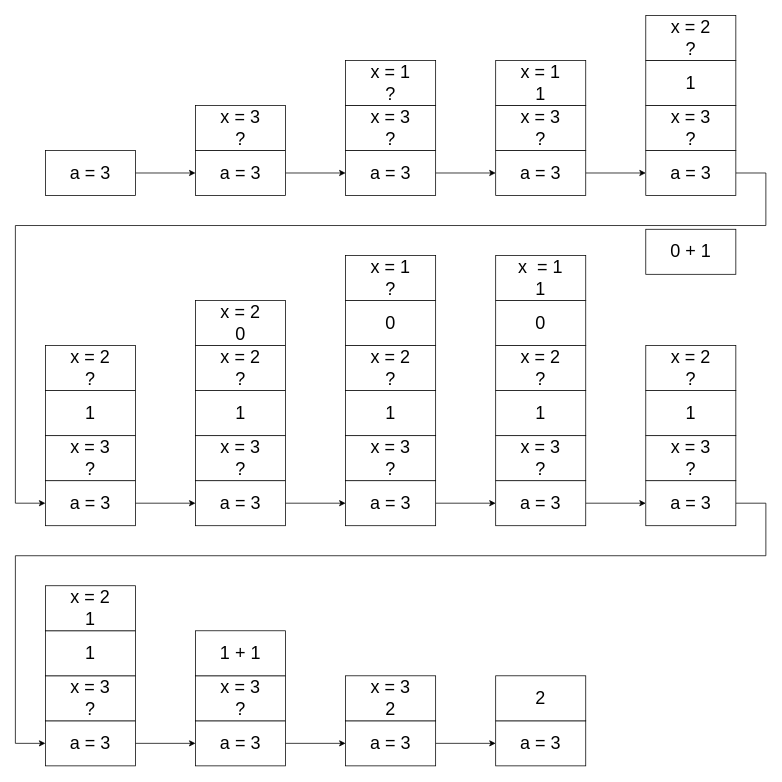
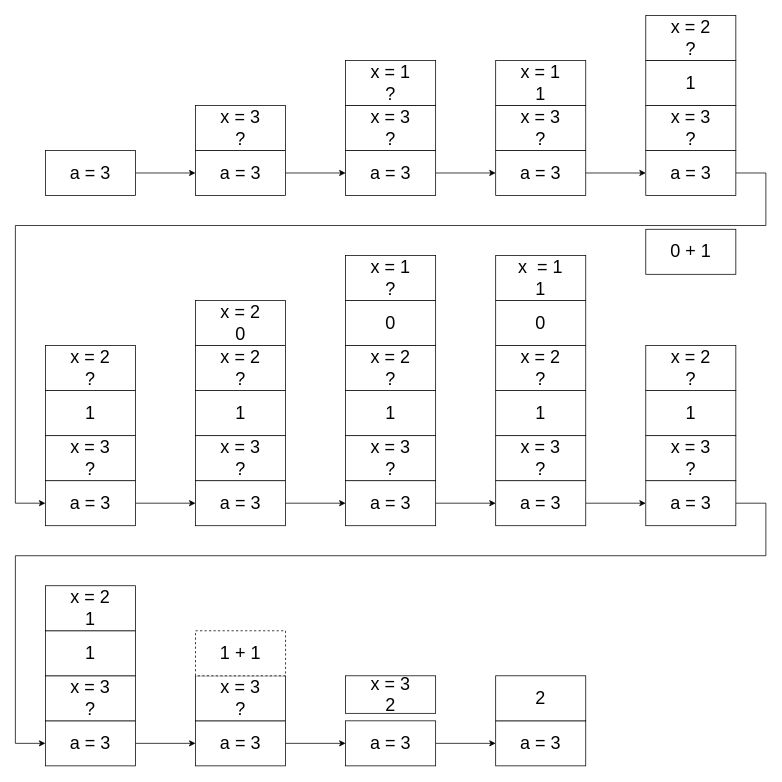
node "1 + 1": style solid -> dashed
node "x = 32": size 90x45 -> 90x38
